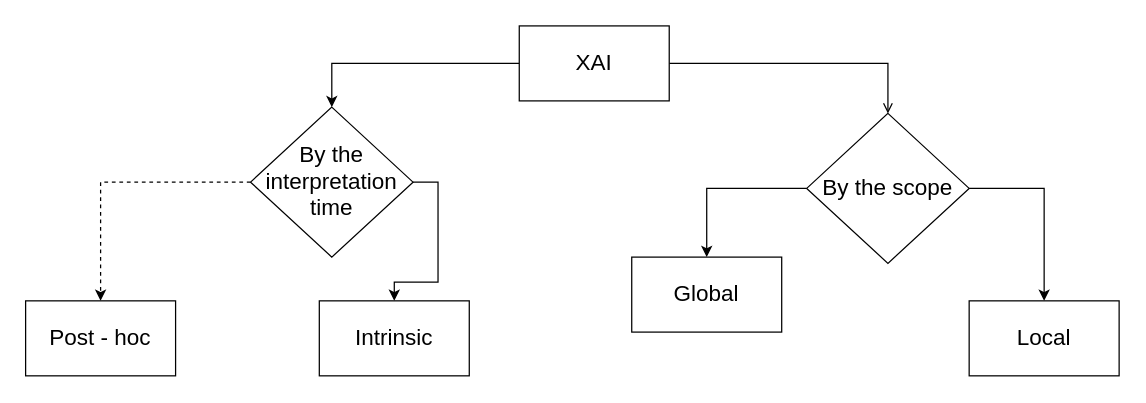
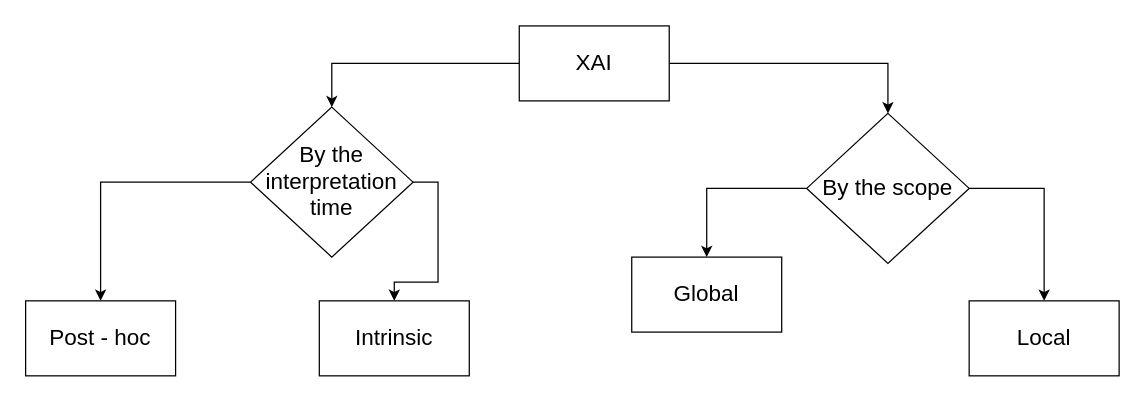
edge "XAI" -> "By the scope": arrowhead open -> classic
edge "By the interpretation time" -> "Post - hoc": style dashed -> solid
